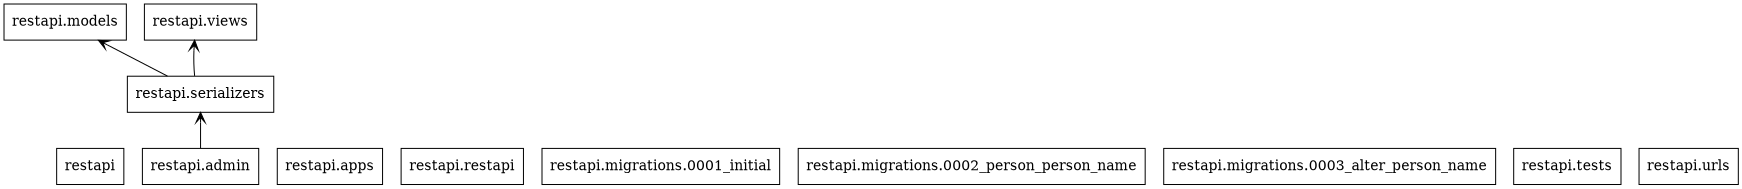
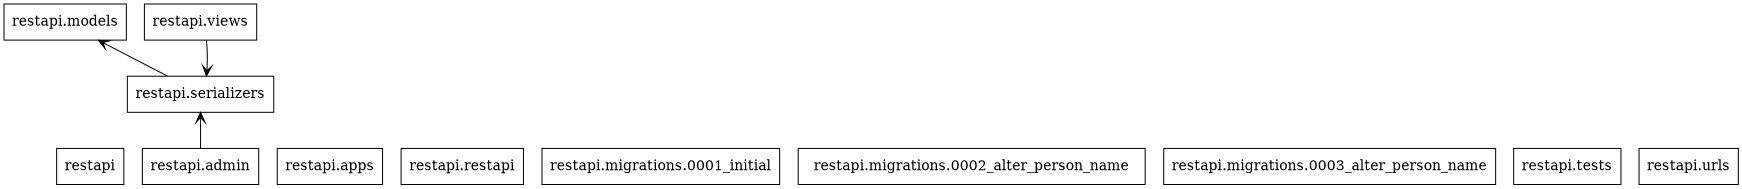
edge "restapi.serializers" -> "restapi.views": reversed
node "restapi.migrations.0002_person_person_name": label "restapi.migrations.0002_person_person_name" -> "restapi.migrations.0002_alter_person_name"
